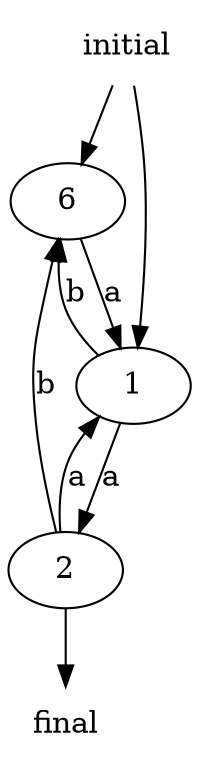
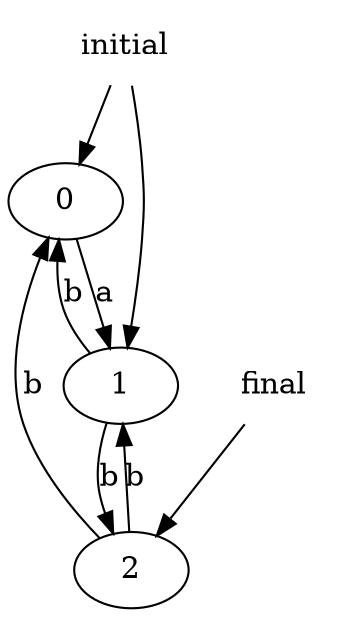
node "6": label "6" -> "0"
edge "2" -> "1": label "a" -> "b"
edge "1" -> "2": label "a" -> "b"
edge "2" -> "final": reversed
